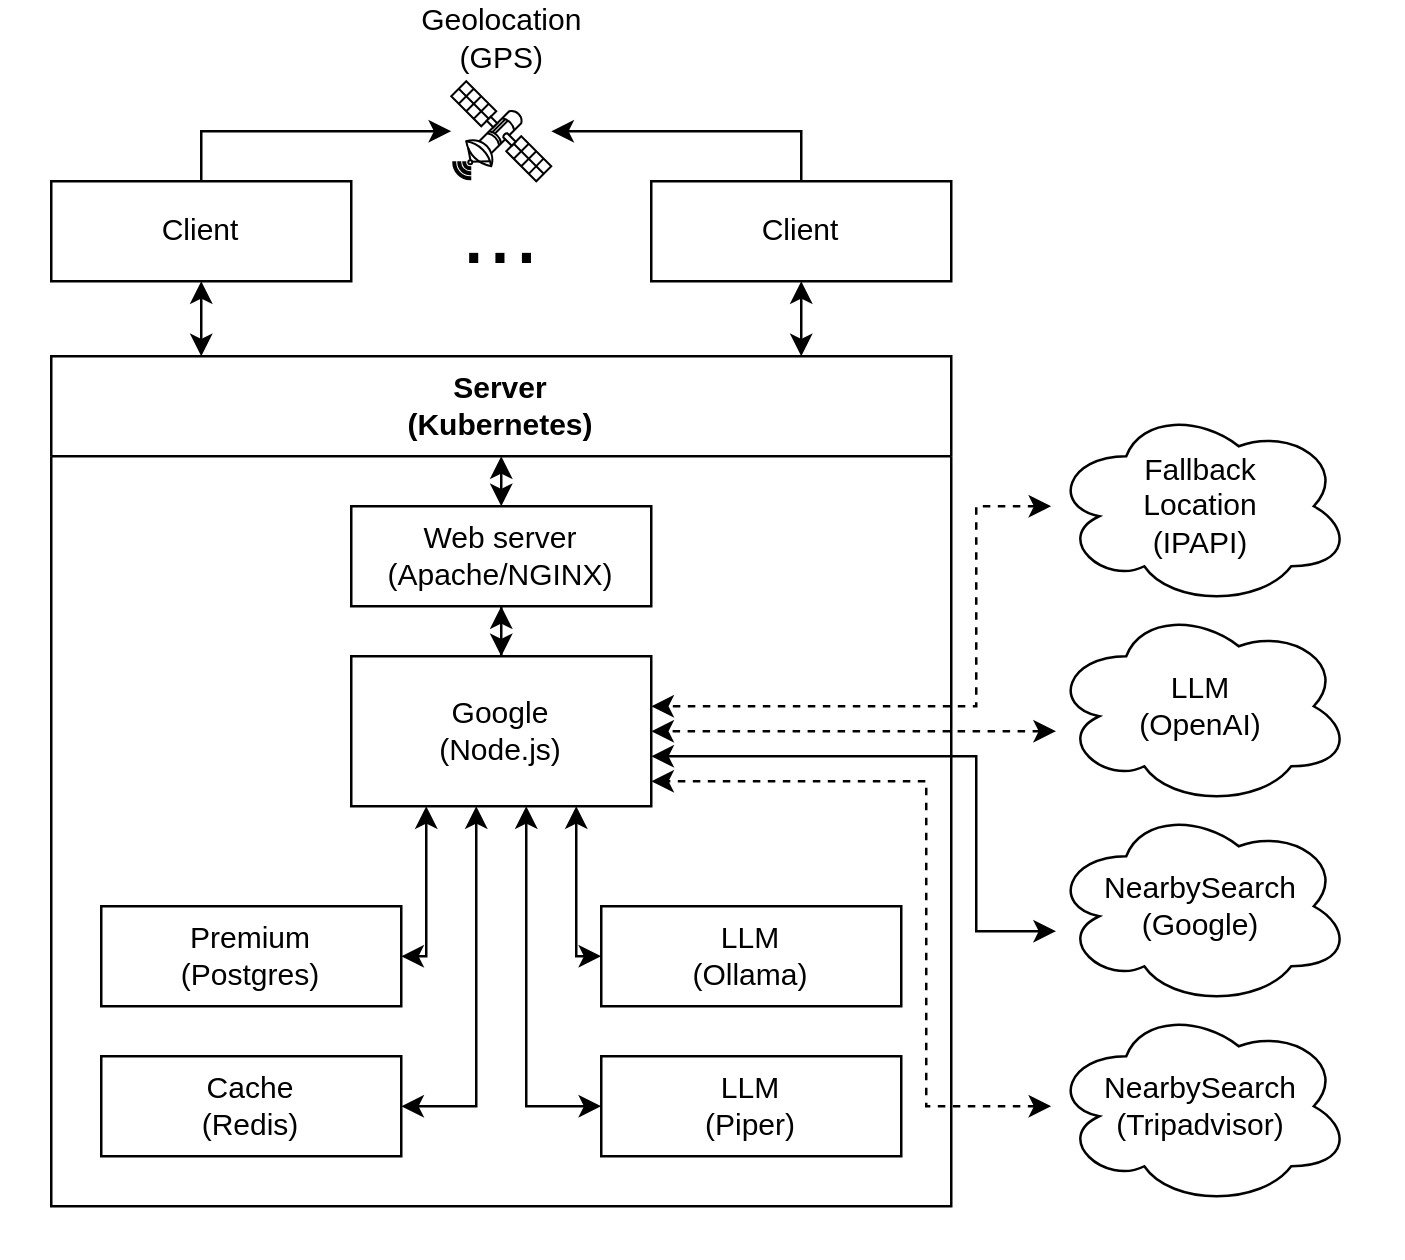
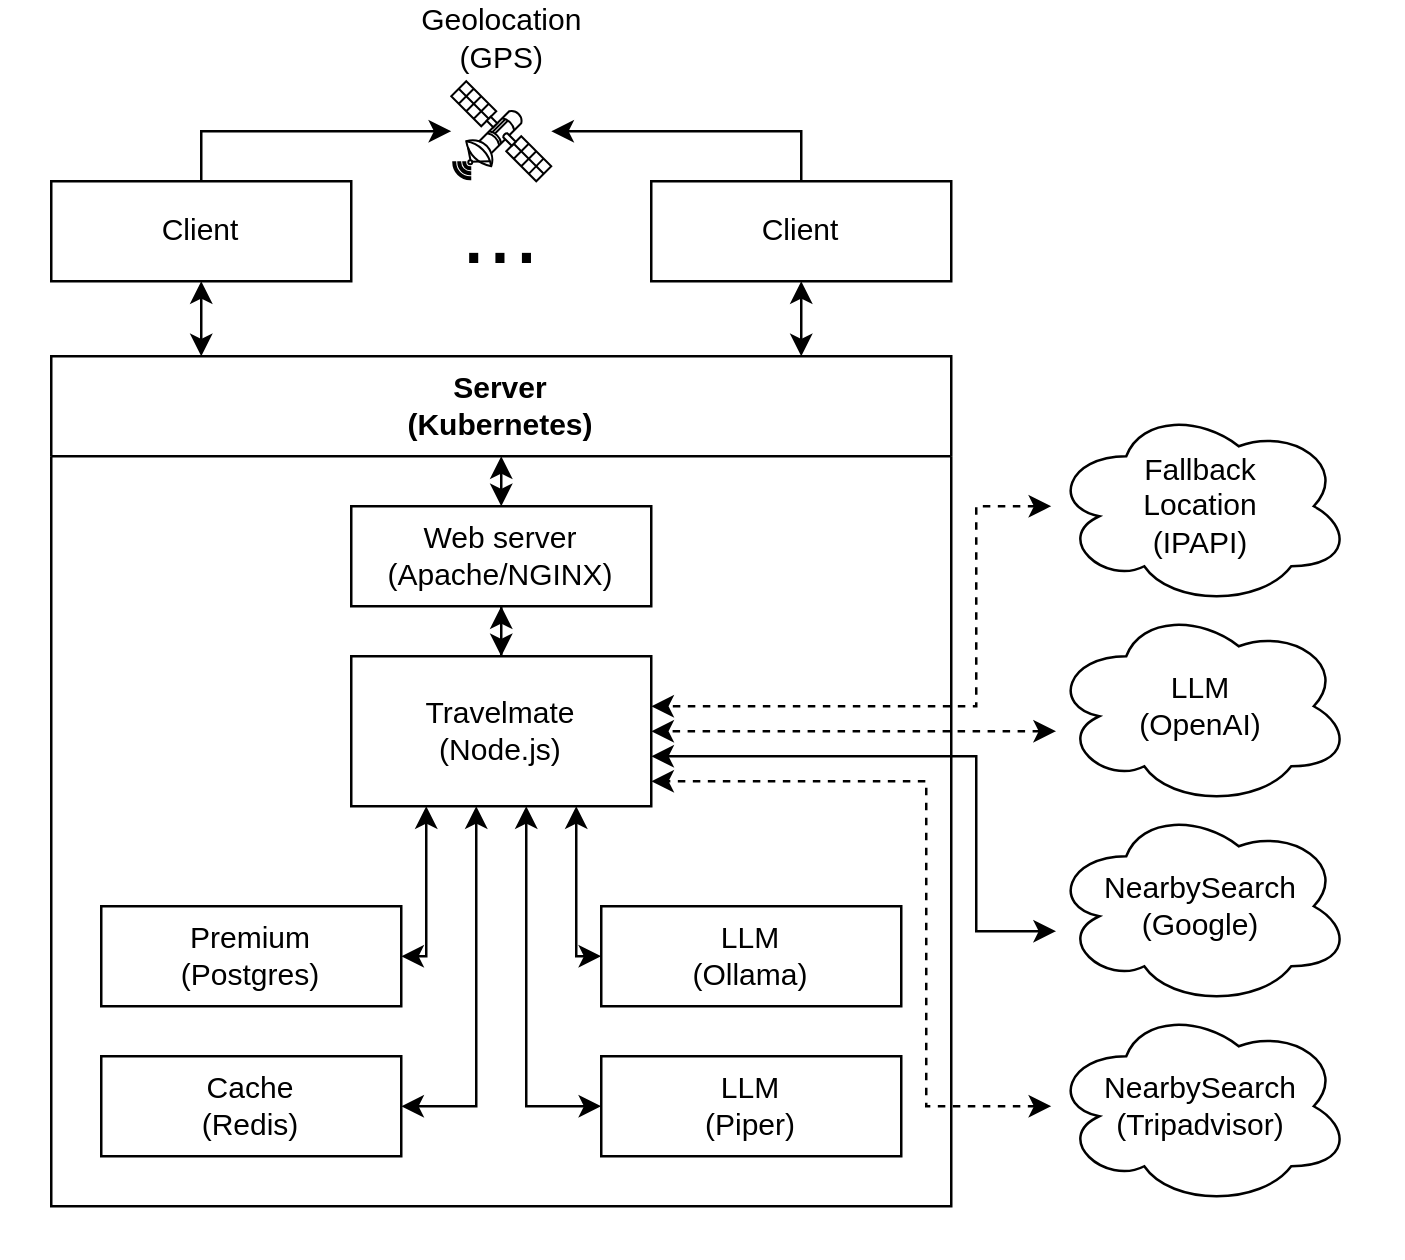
node "Google (Node.js)": label "Google (Node.js)" -> "Travelmate (Node.js)"
